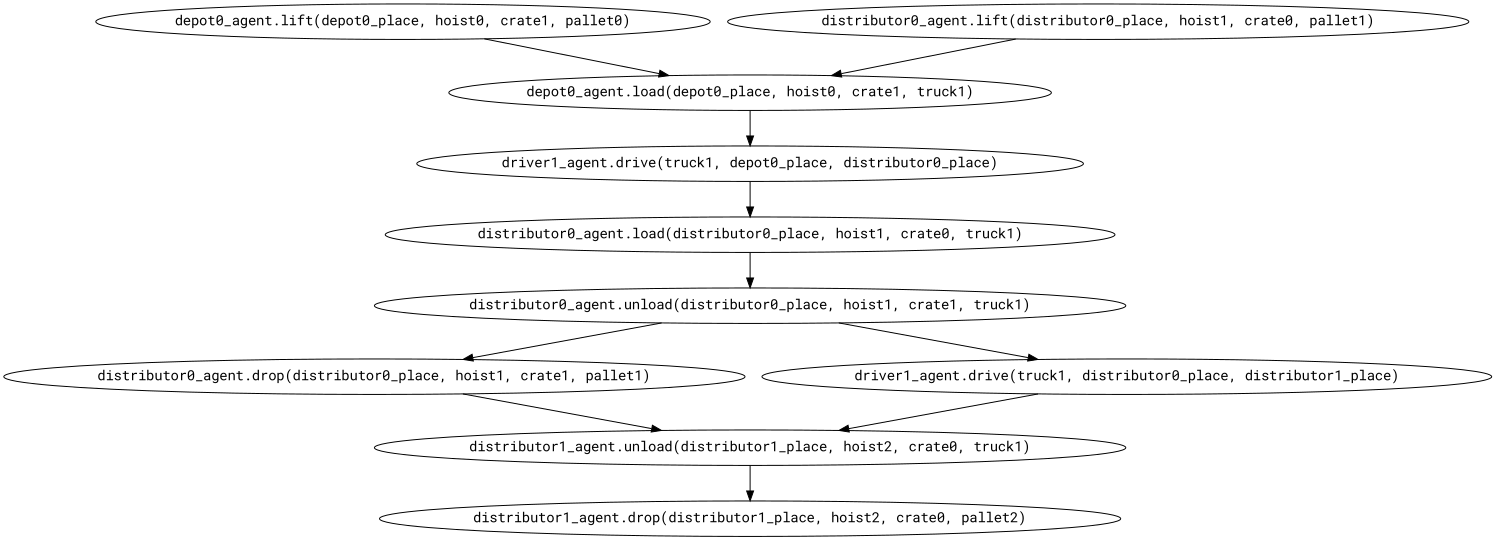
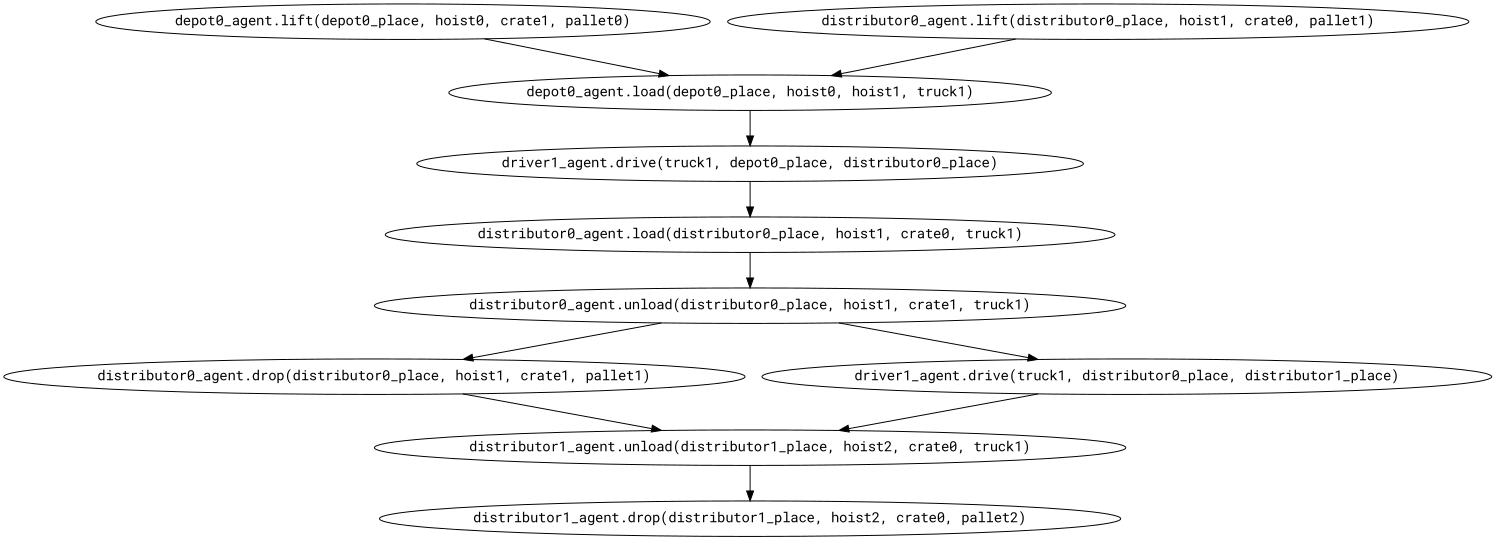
node "depot0_agent.load(depot0_place, hoist0, crate1, truck1)": label "depot0_agent.load(depot0_place, hoist0, crate1, truck1)" -> "depot0_agent.load(depot0_place, hoist0, hoist1, truck1)"
